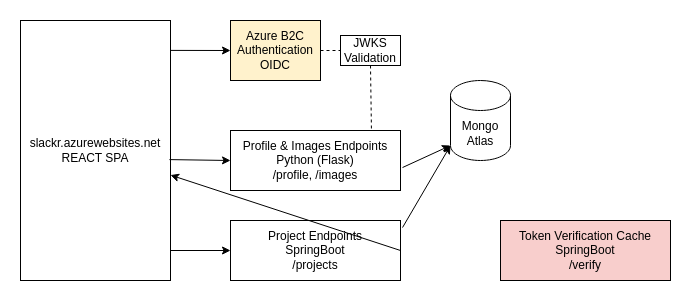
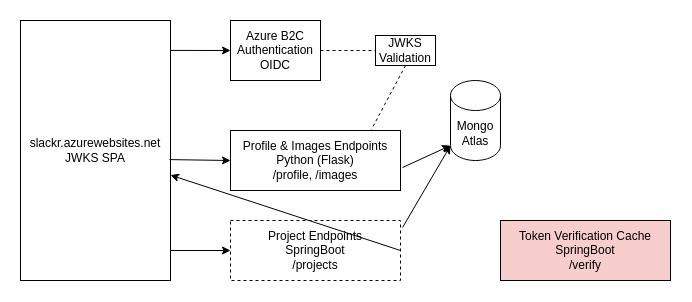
node "Azure B2C Authentication OIDC": fillcolor #fff2cc -> #ffffff
node "JWKS Validation": moved (371, 51) -> (406, 51)
node "Mongo Atlas": size 60x80 -> 50x80
node "slackr.azurewebsites.net REACT SPA": label "slackr.azurewebsites.net REACT SPA" -> "slackr.azurewebsites.net JWKS SPA"
node "Project Endpoints SpringBoot /projects": style solid -> dashed
